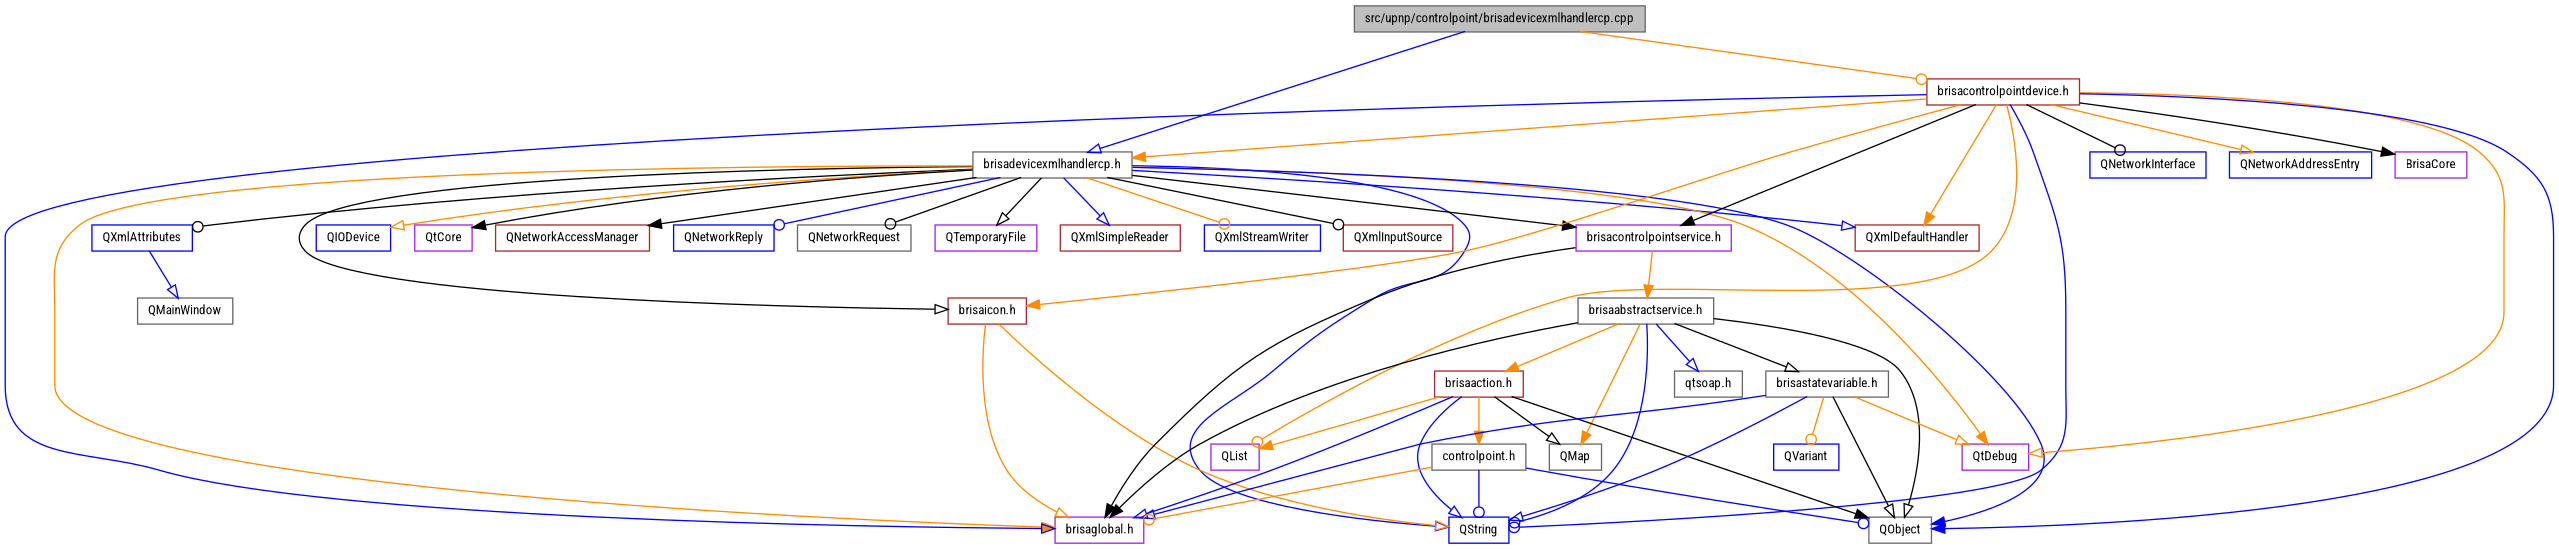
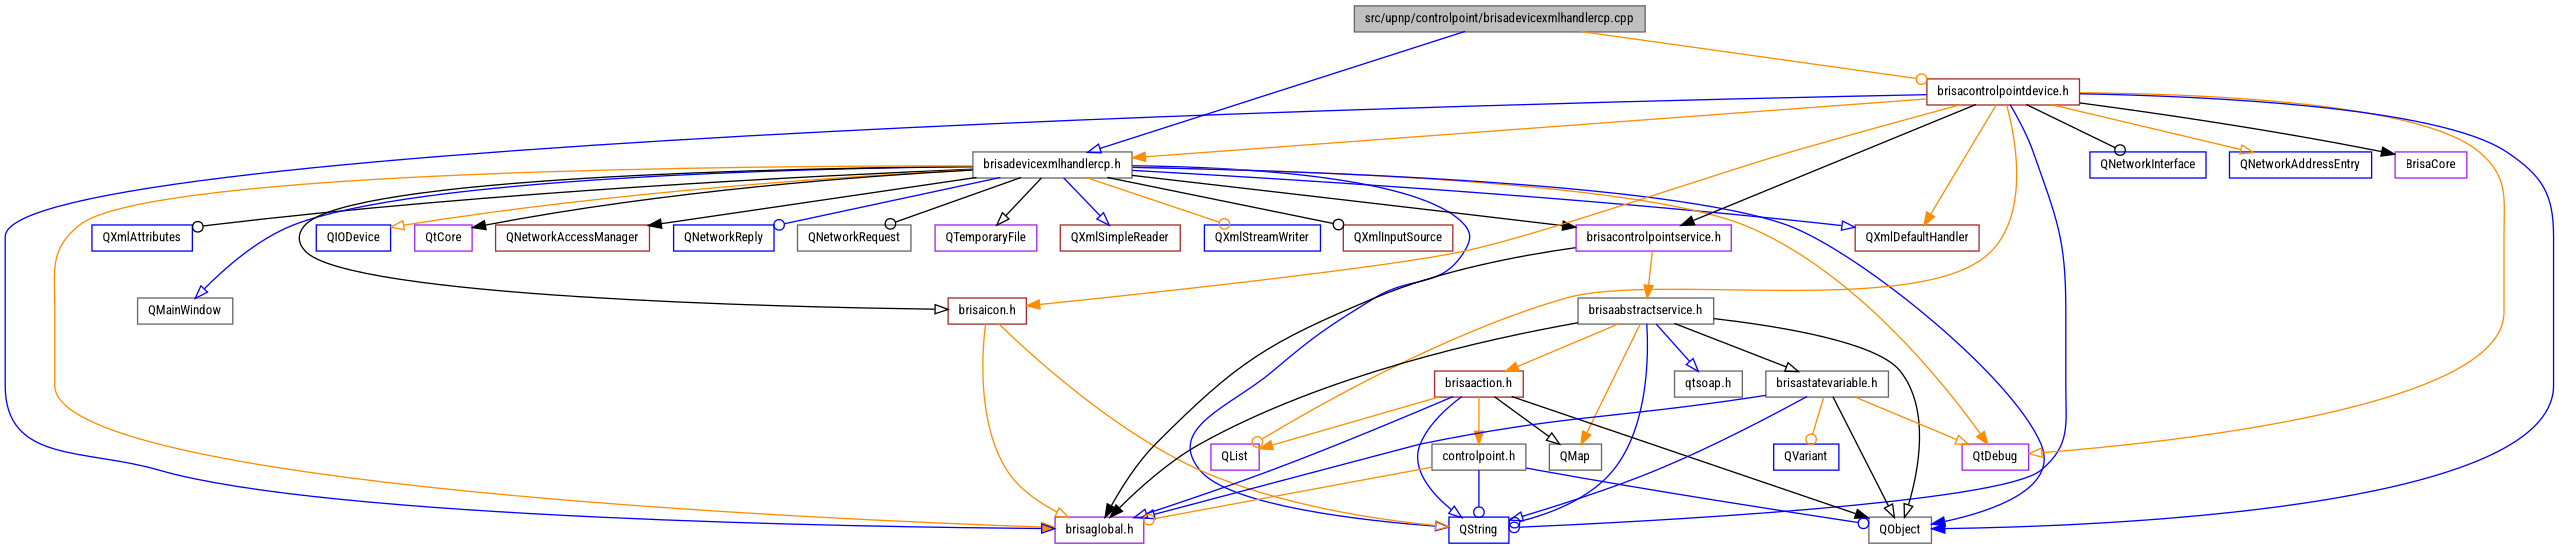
edge "QXmlAttributes" -> "QMainWindow": now "brisadevicexmlhandlercp.h" -> "QMainWindow"
